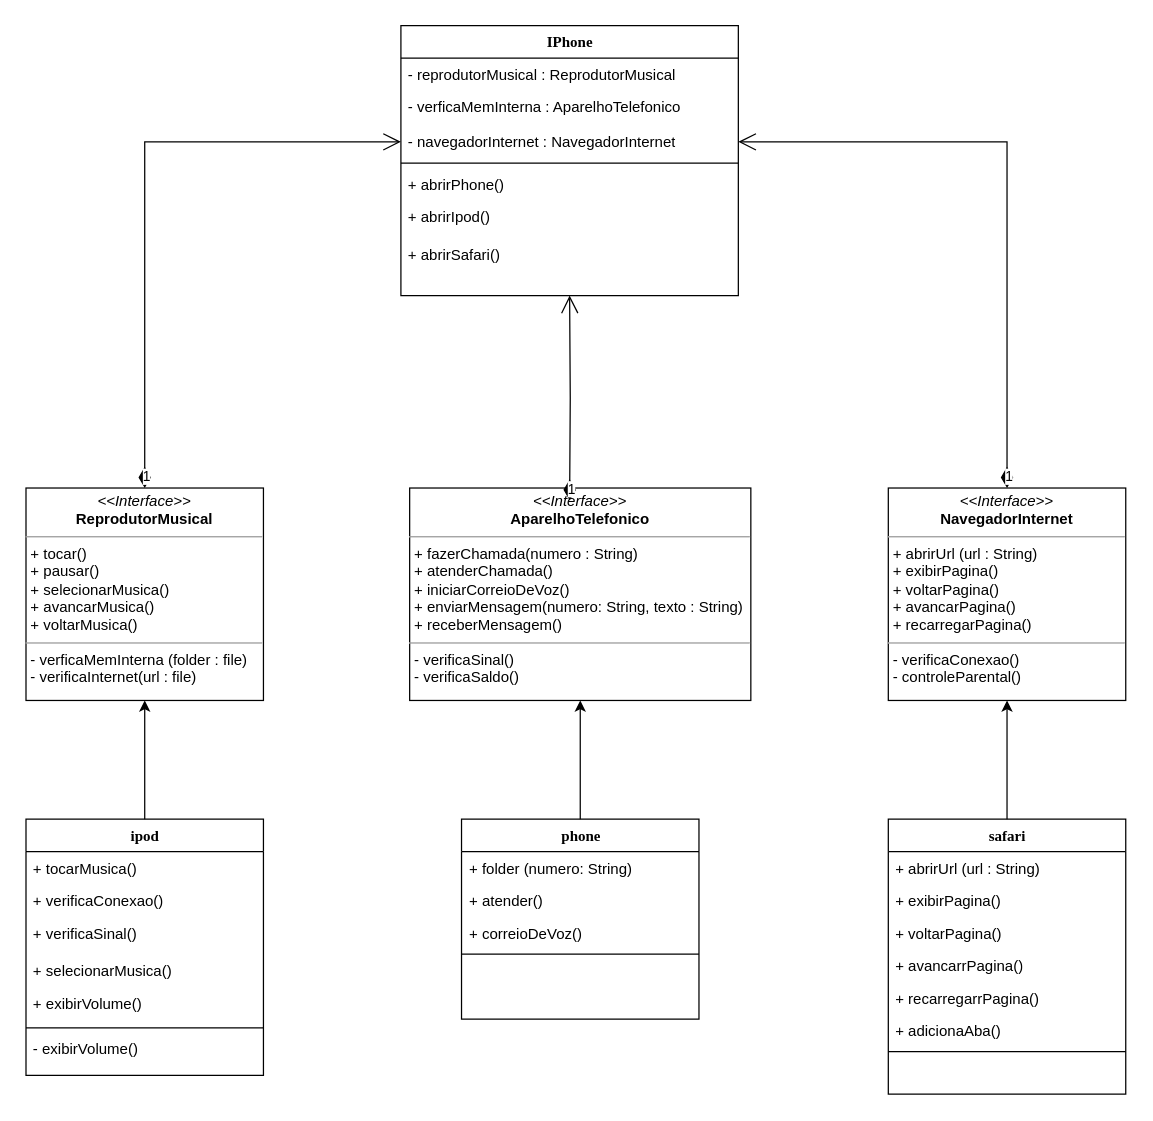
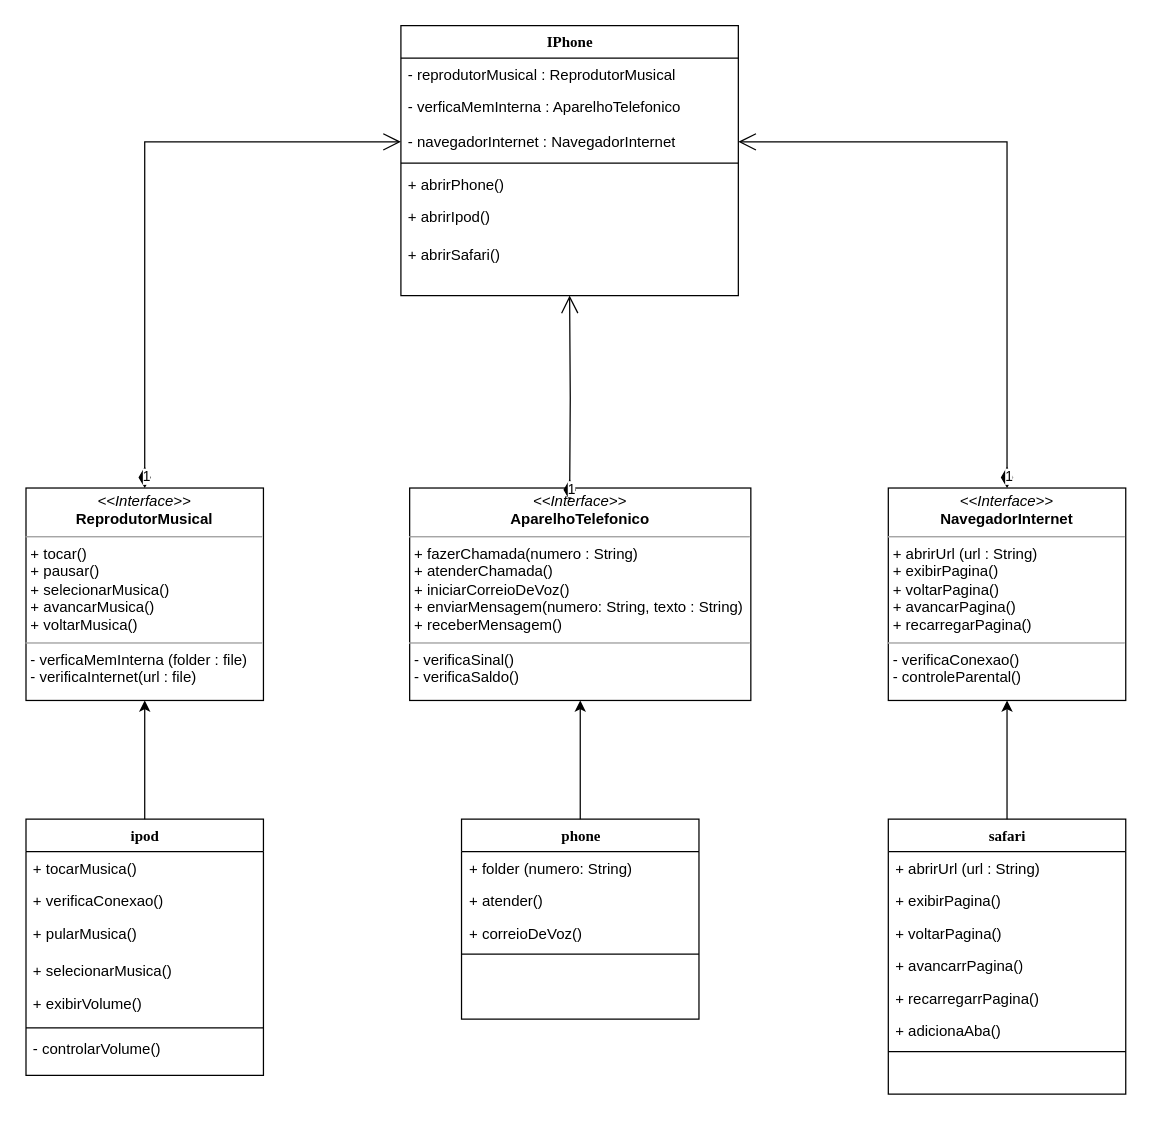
node "+ verificaSinal()": label "+ verificaSinal()" -> "+ pularMusica()"
node "- exibirVolume()": label "- exibirVolume()" -> "- controlarVolume()"
